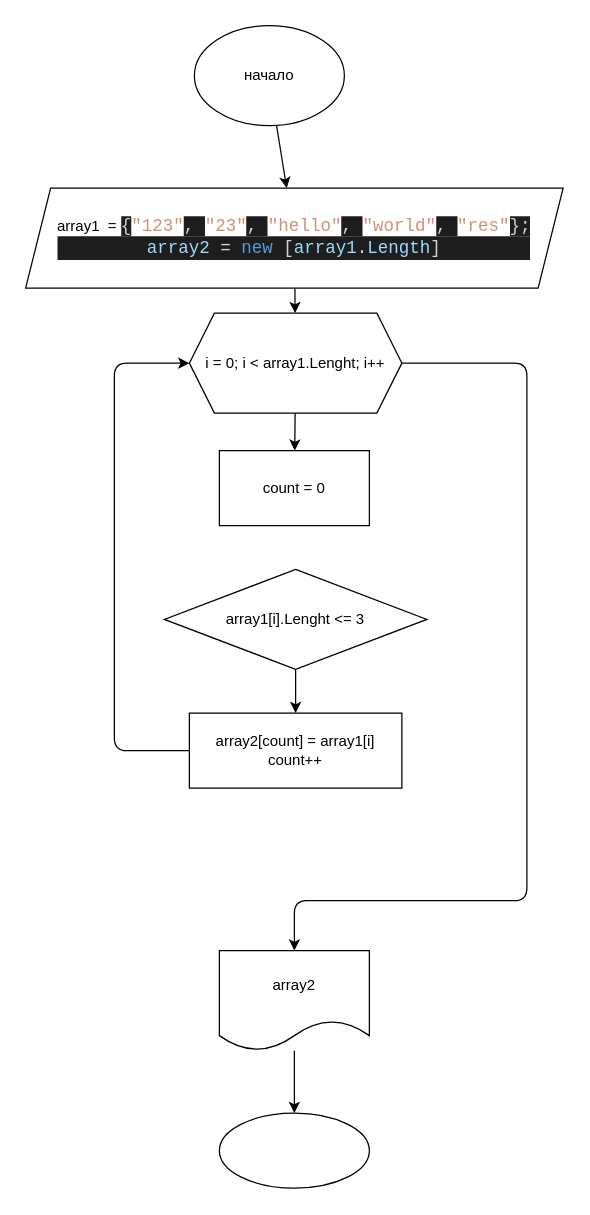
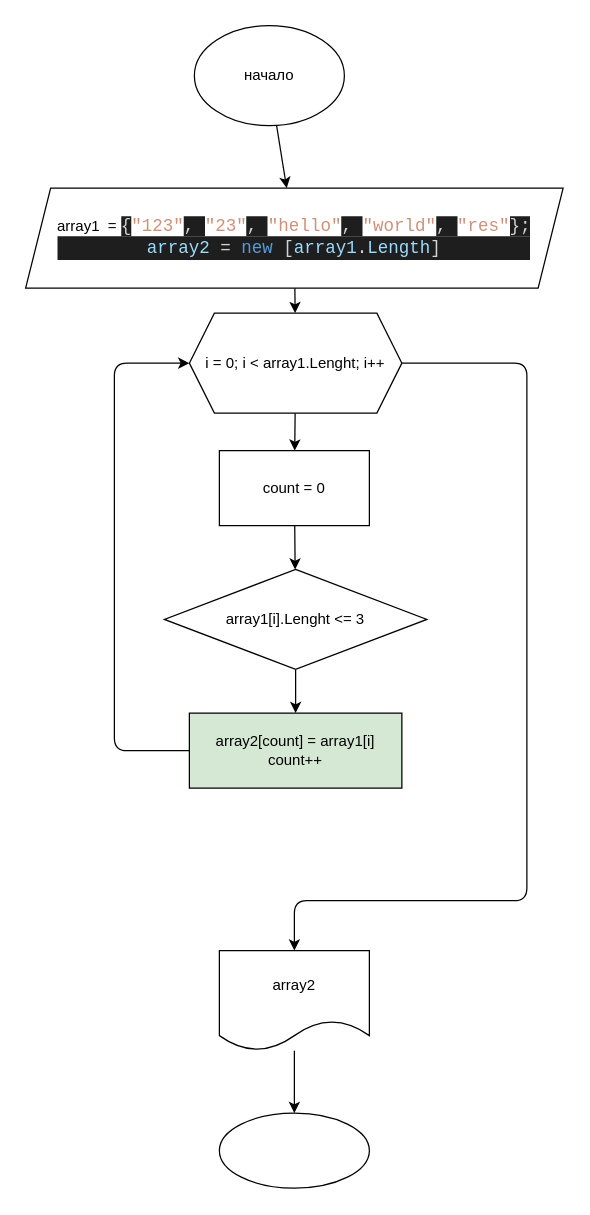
edge "count = 0" -> "array1[i].Lenght <= 3": added
node "array2[count] = array1[i] count++": fillcolor #ffffff -> #d5e8d4
